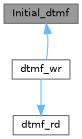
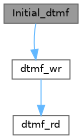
edge "dtmf_wr" -> "Initial_dtmf": reversed
